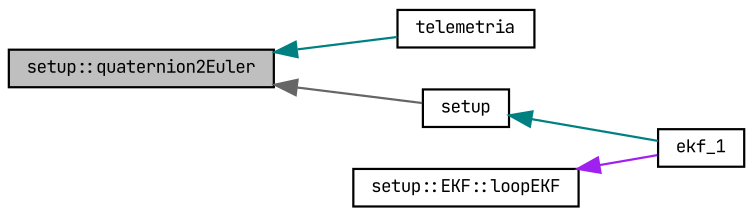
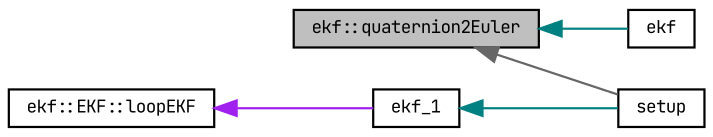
node "telemetria": label "telemetria" -> "ekf"
node "setup::quaternion2Euler": label "setup::quaternion2Euler" -> "ekf::quaternion2Euler"
edge "ekf_1" -> "setup": reversed
node "setup::EKF::loopEKF": label "setup::EKF::loopEKF" -> "ekf::EKF::loopEKF"
